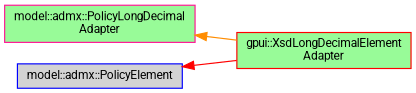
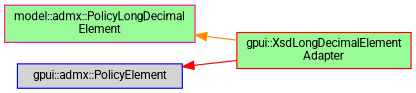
node "model::admx::PolicyLongDecimal Adapter": label "model::admx::PolicyLongDecimal Adapter" -> "model::admx::PolicyLongDecimal Element"
node "model::admx::PolicyElement": label "model::admx::PolicyElement" -> "gpui::admx::PolicyElement"
